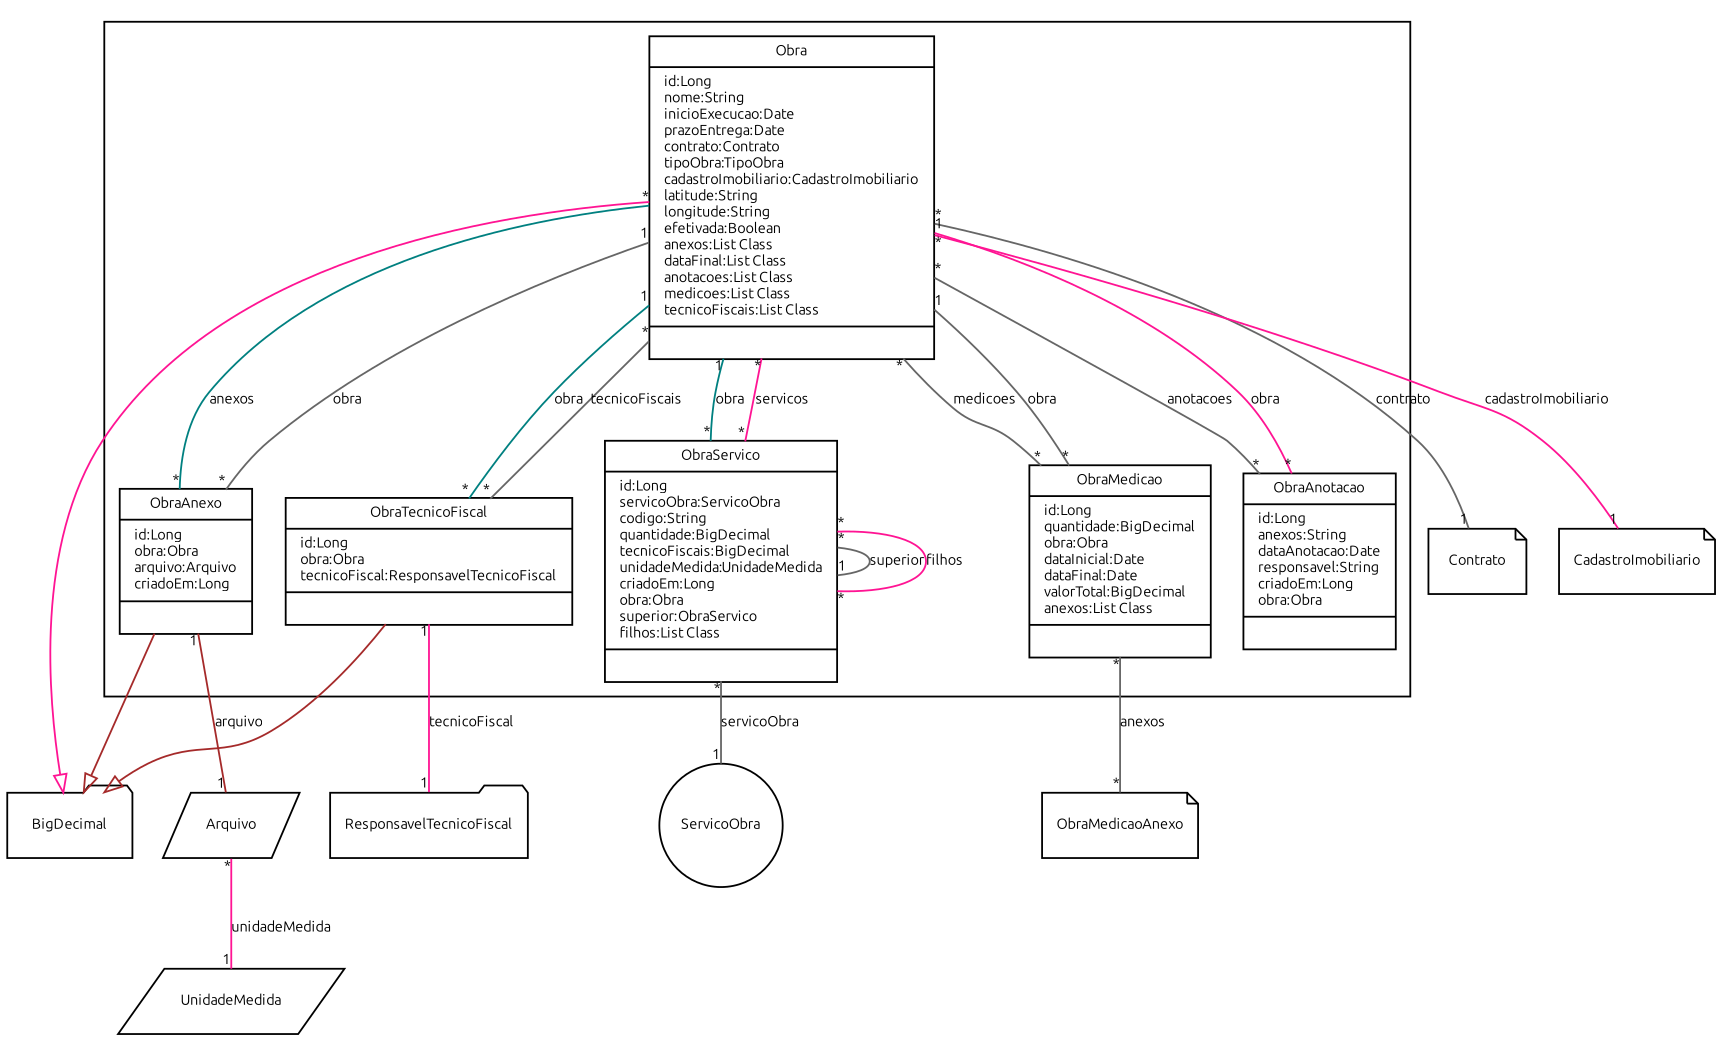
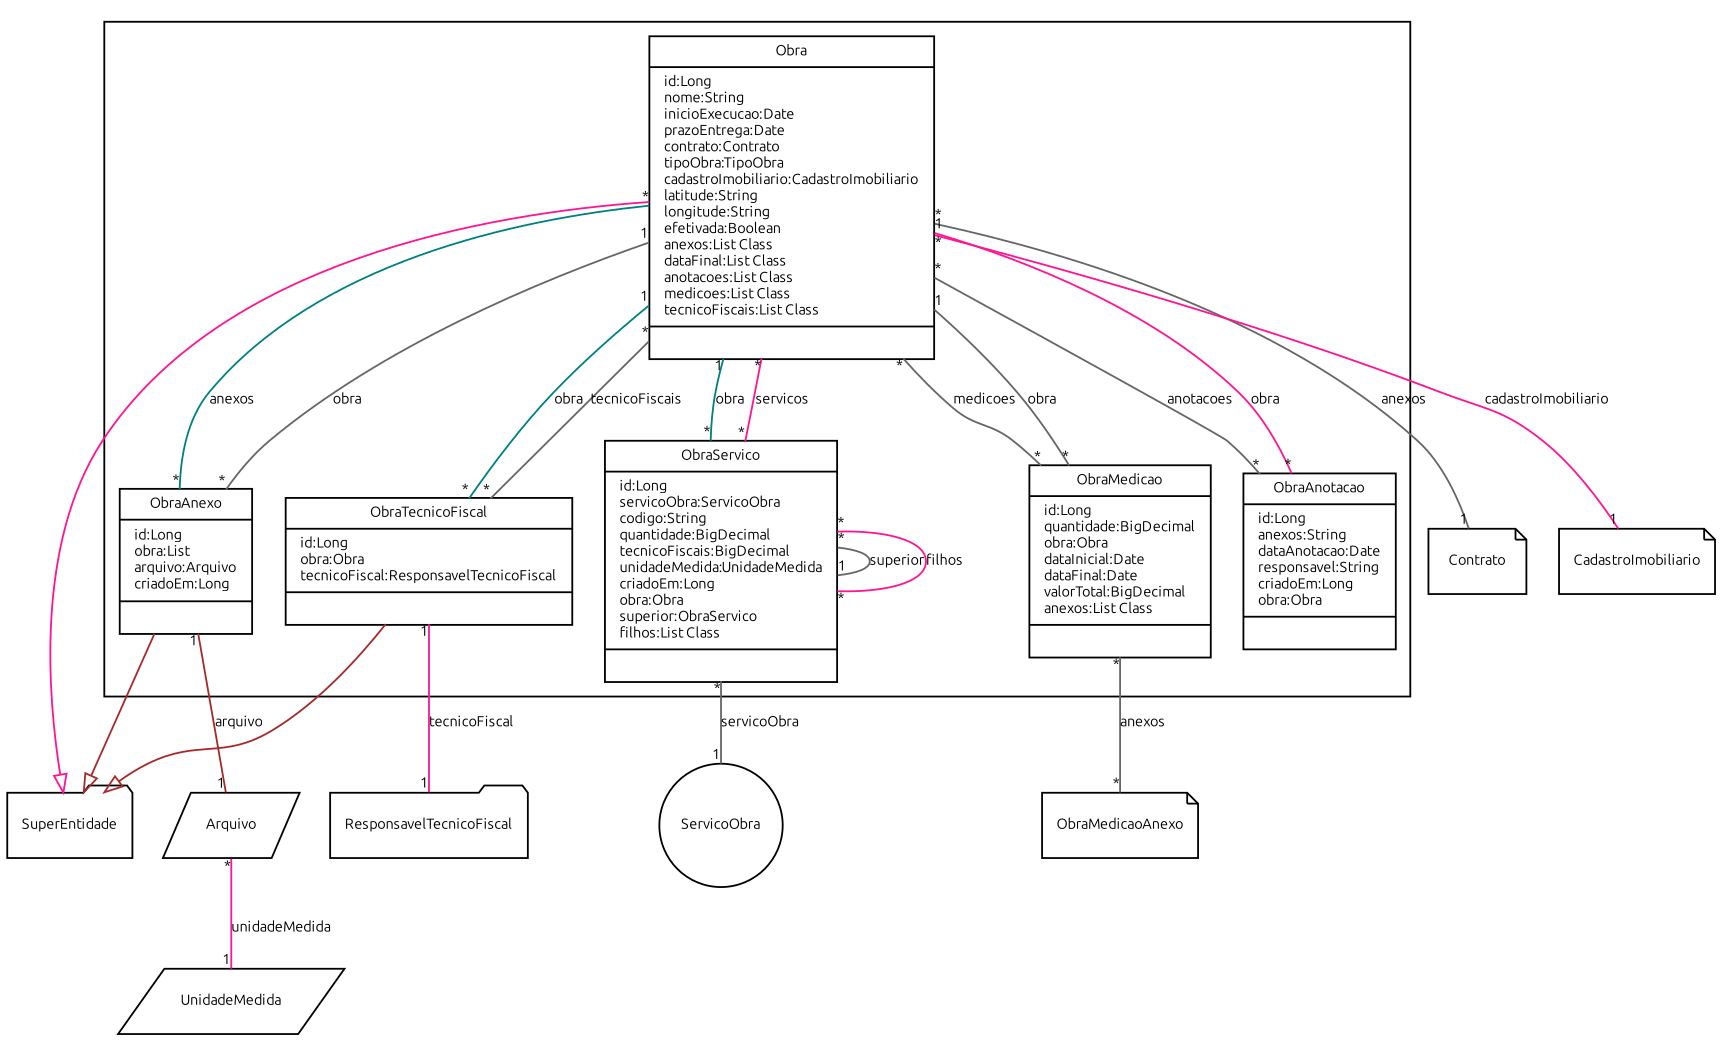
edge "Obra" -- "Contrato": label "contrato" -> "anexos"
node "ObraAnexo": text "obra:Obra" -> "obra:List"
node "BigDecimal": label "BigDecimal" -> "SuperEntidade"
